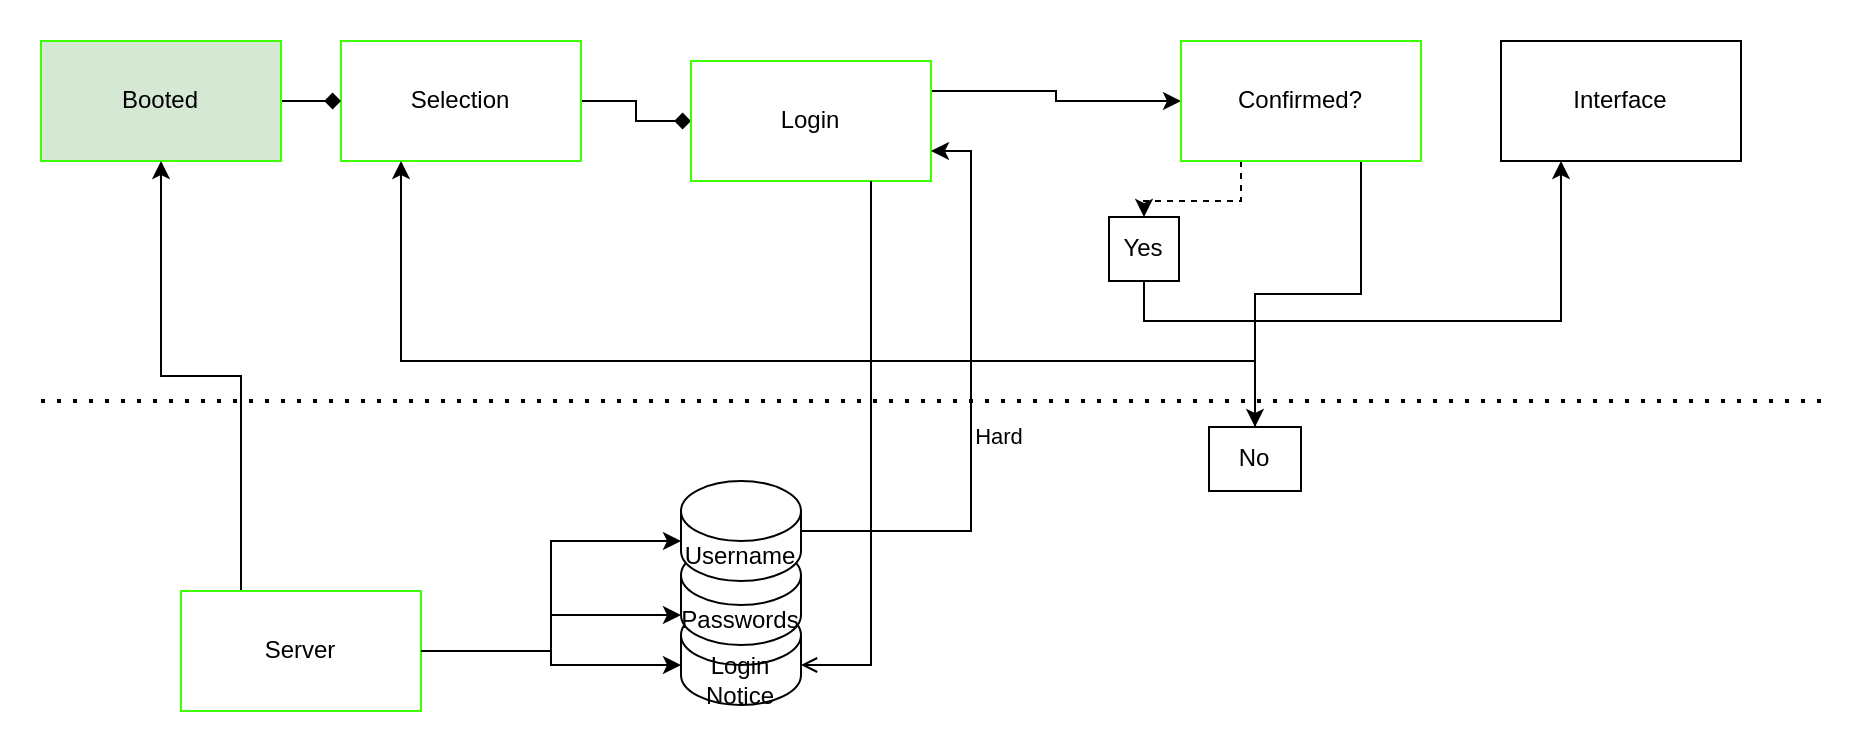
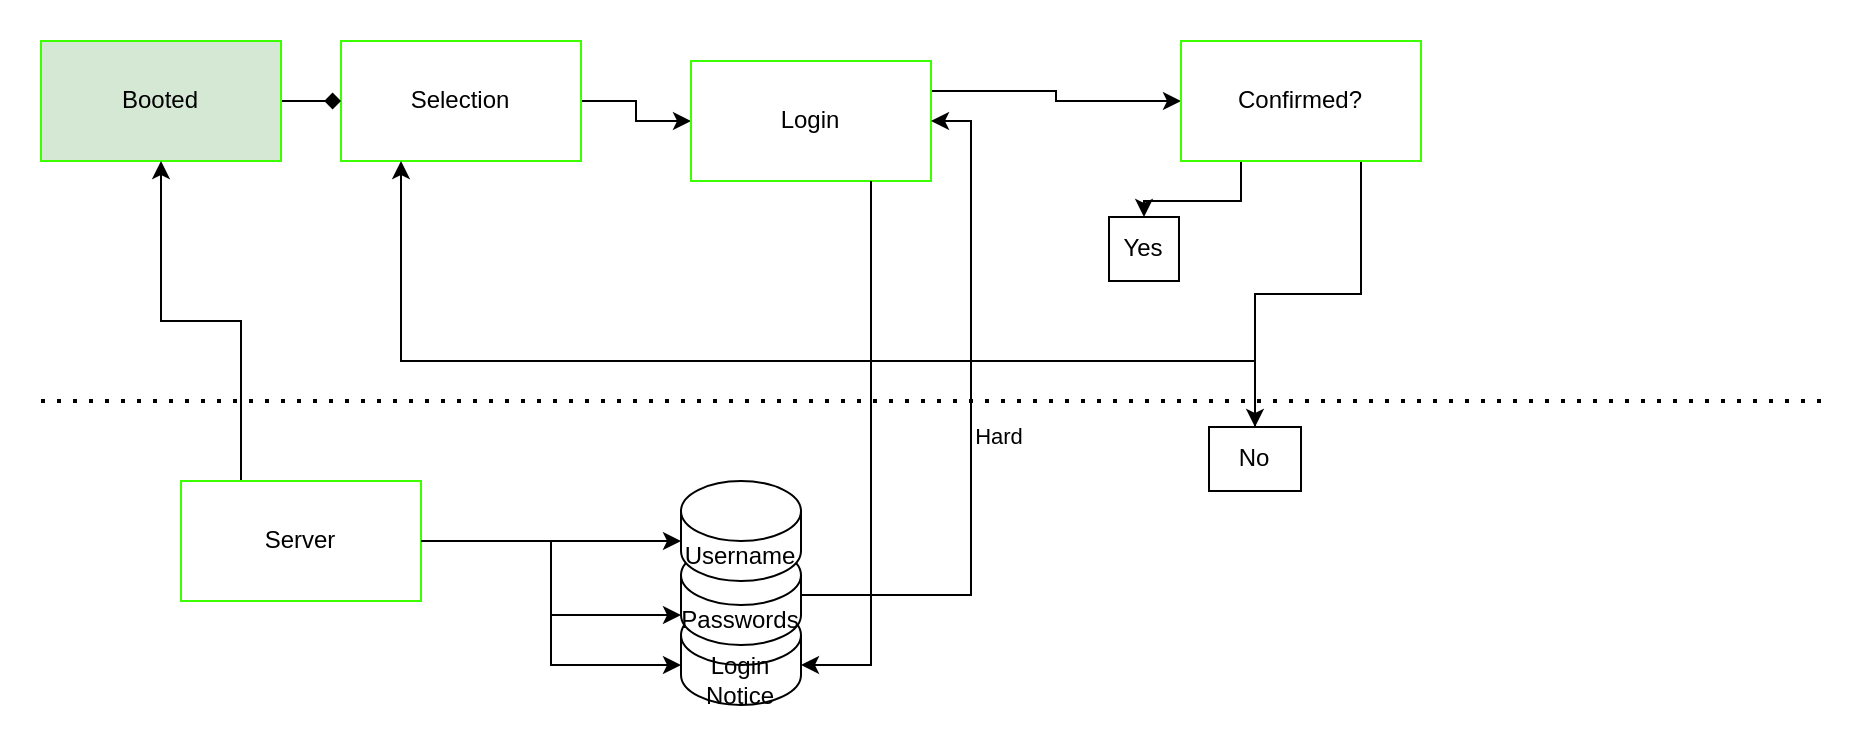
node "Interface": removed
edge "Selection" -> "Login": arrowhead diamond -> classic
edge "Confirmed?" -> "Yes": style dashed -> solid
edge "Yes" -> "Interface": removed
edge "Username" -> "Login": removed
edge "Passwords" -> "Login": added
node "Server": moved (301, 651) -> (301, 541)
edge "Login" -> "Login Notice": arrowhead open -> classic
